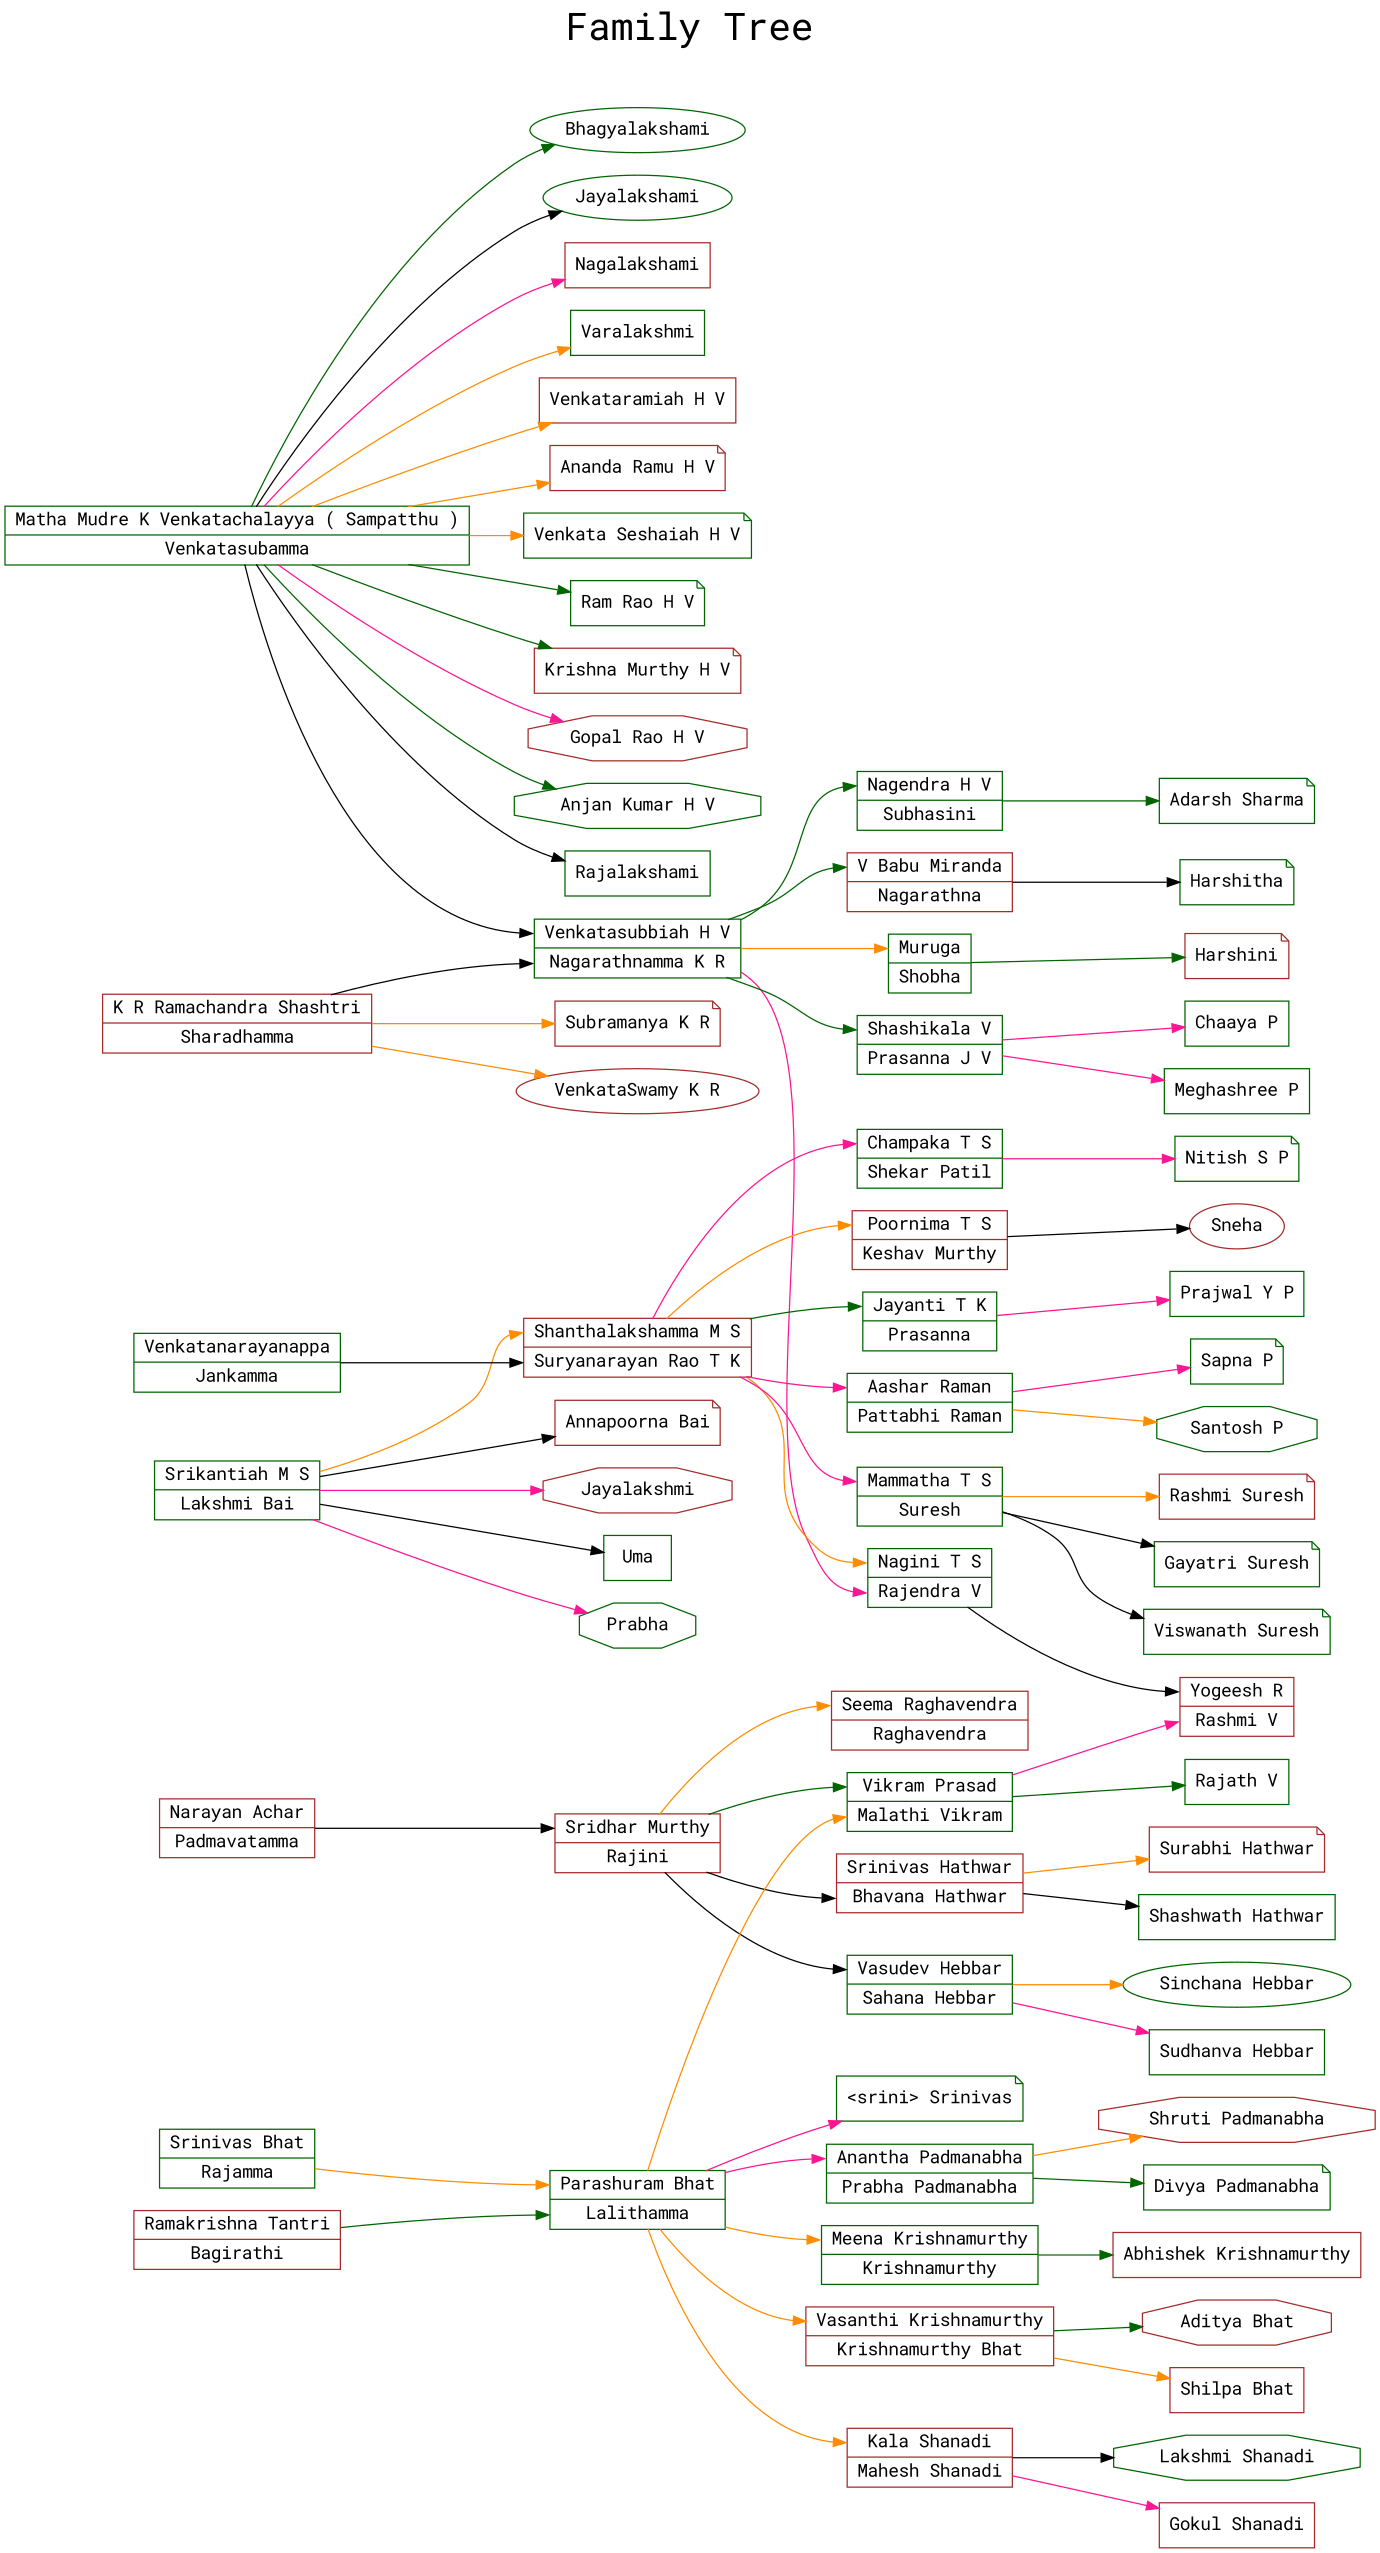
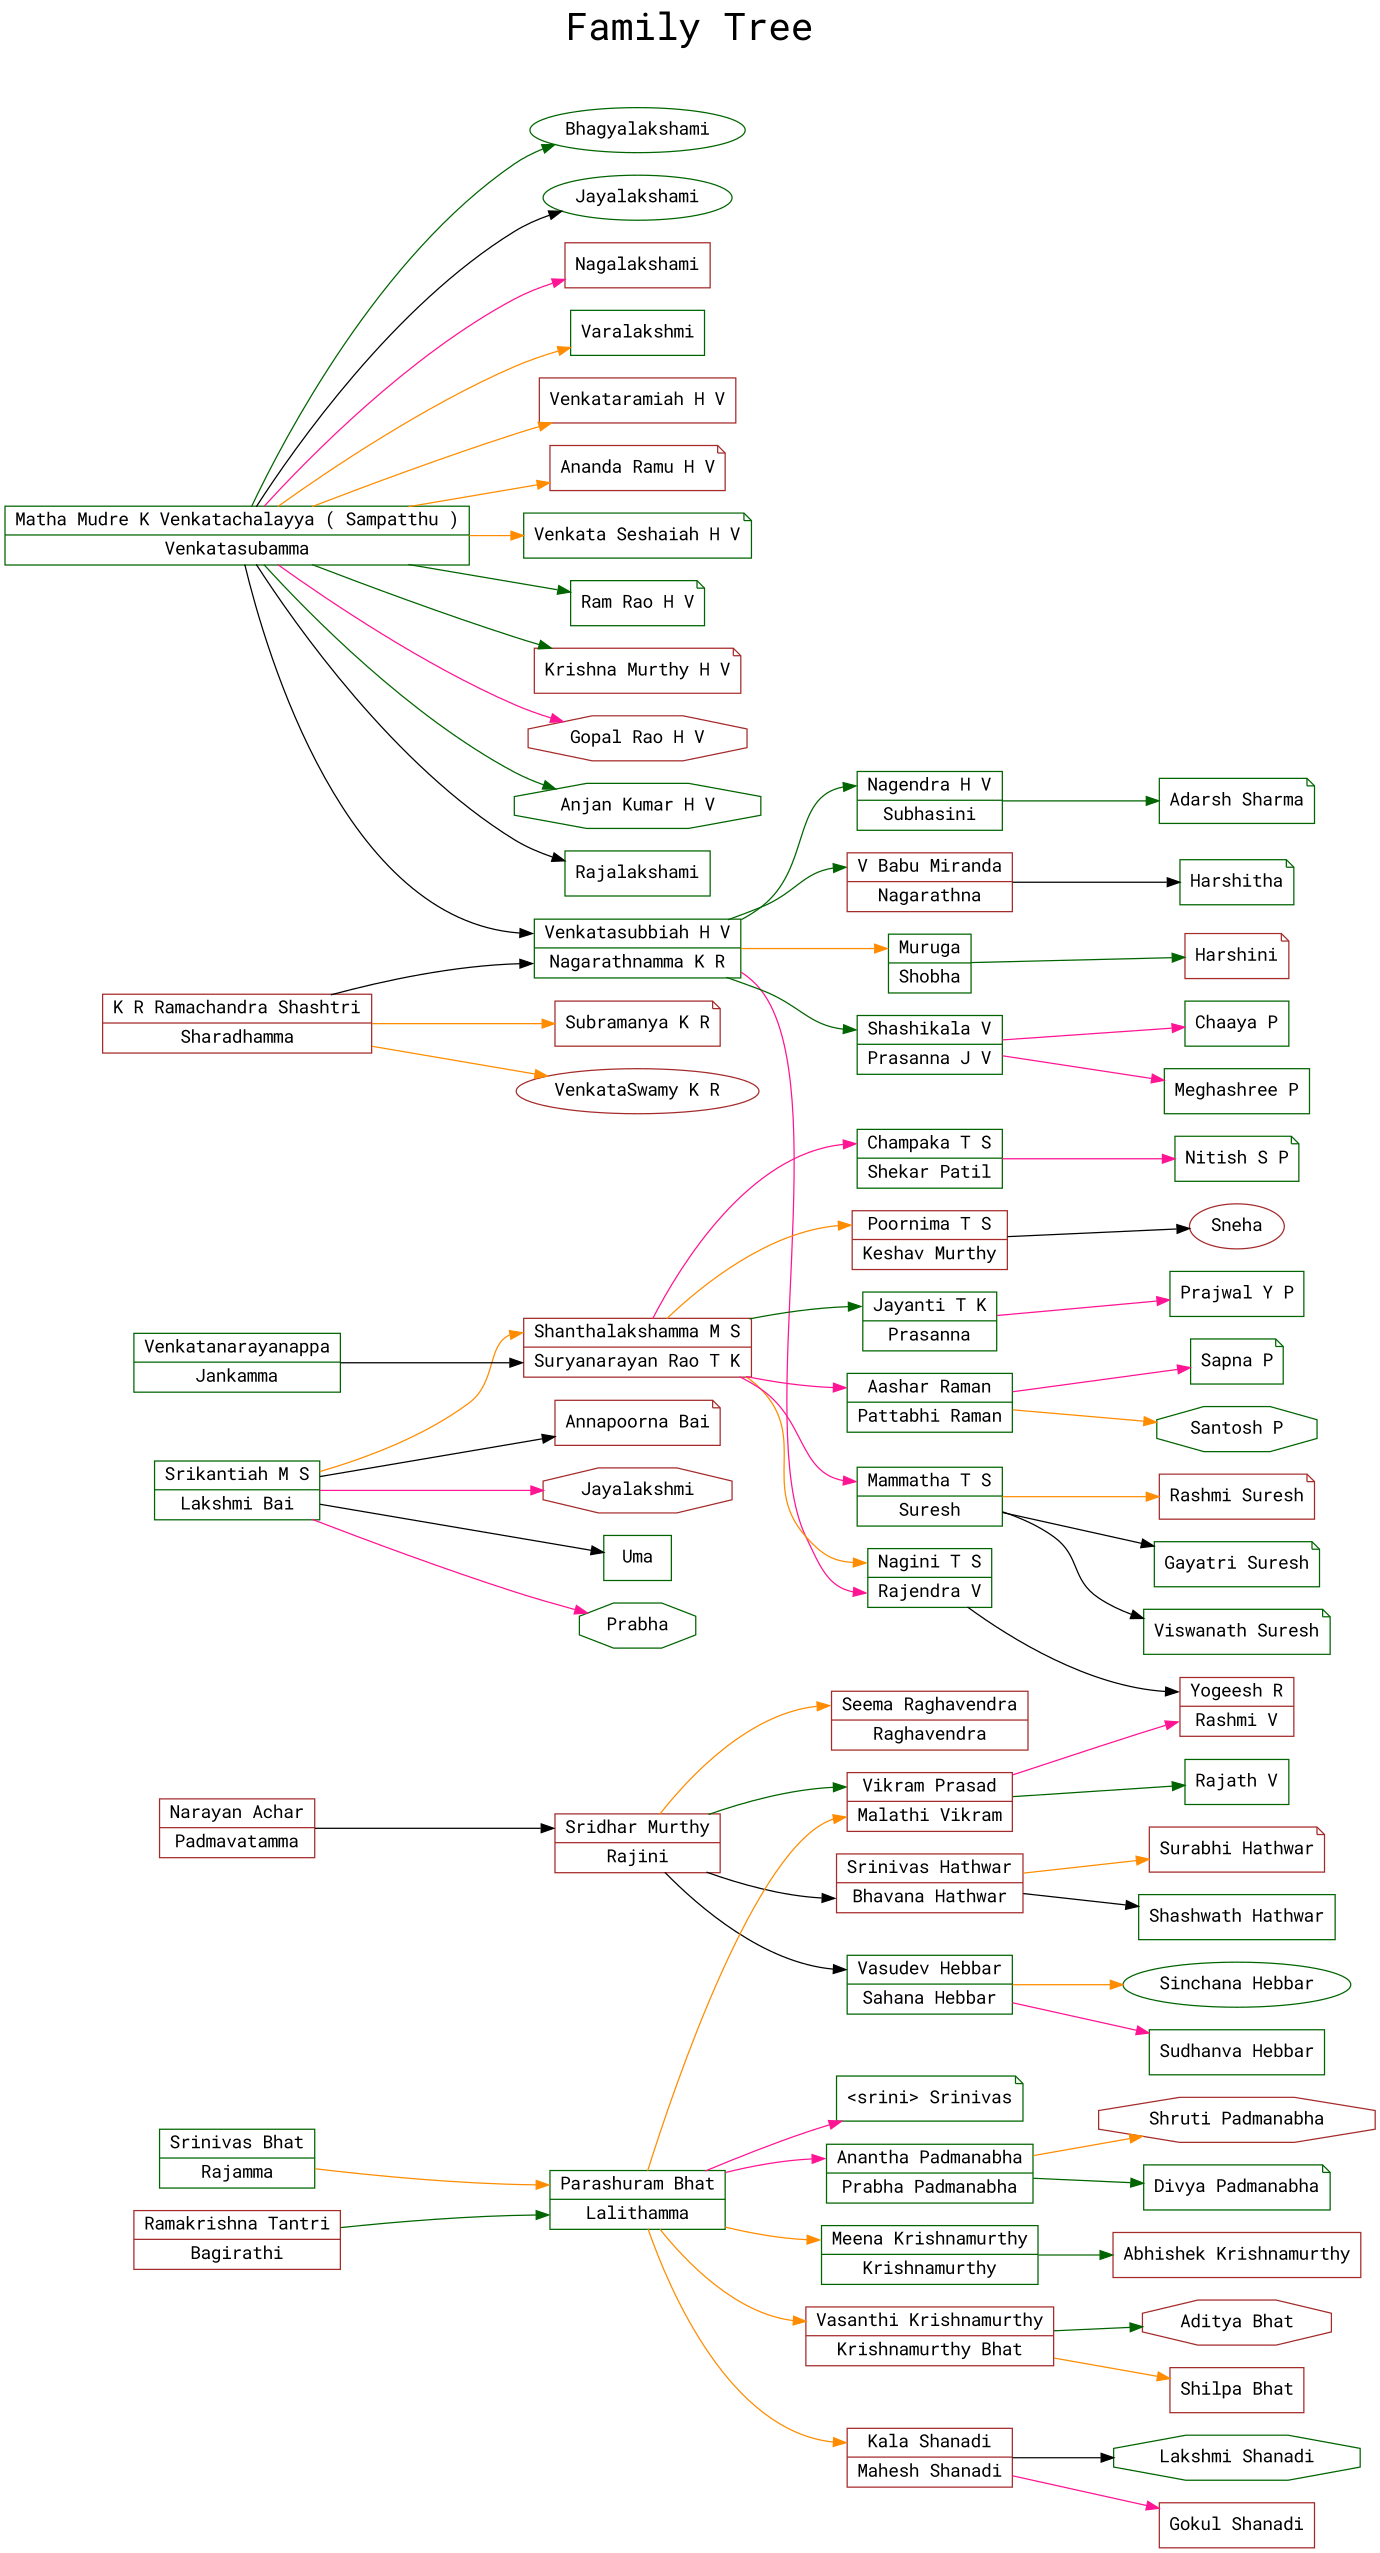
node "Vikram Prasad": color darkgreen -> brown
